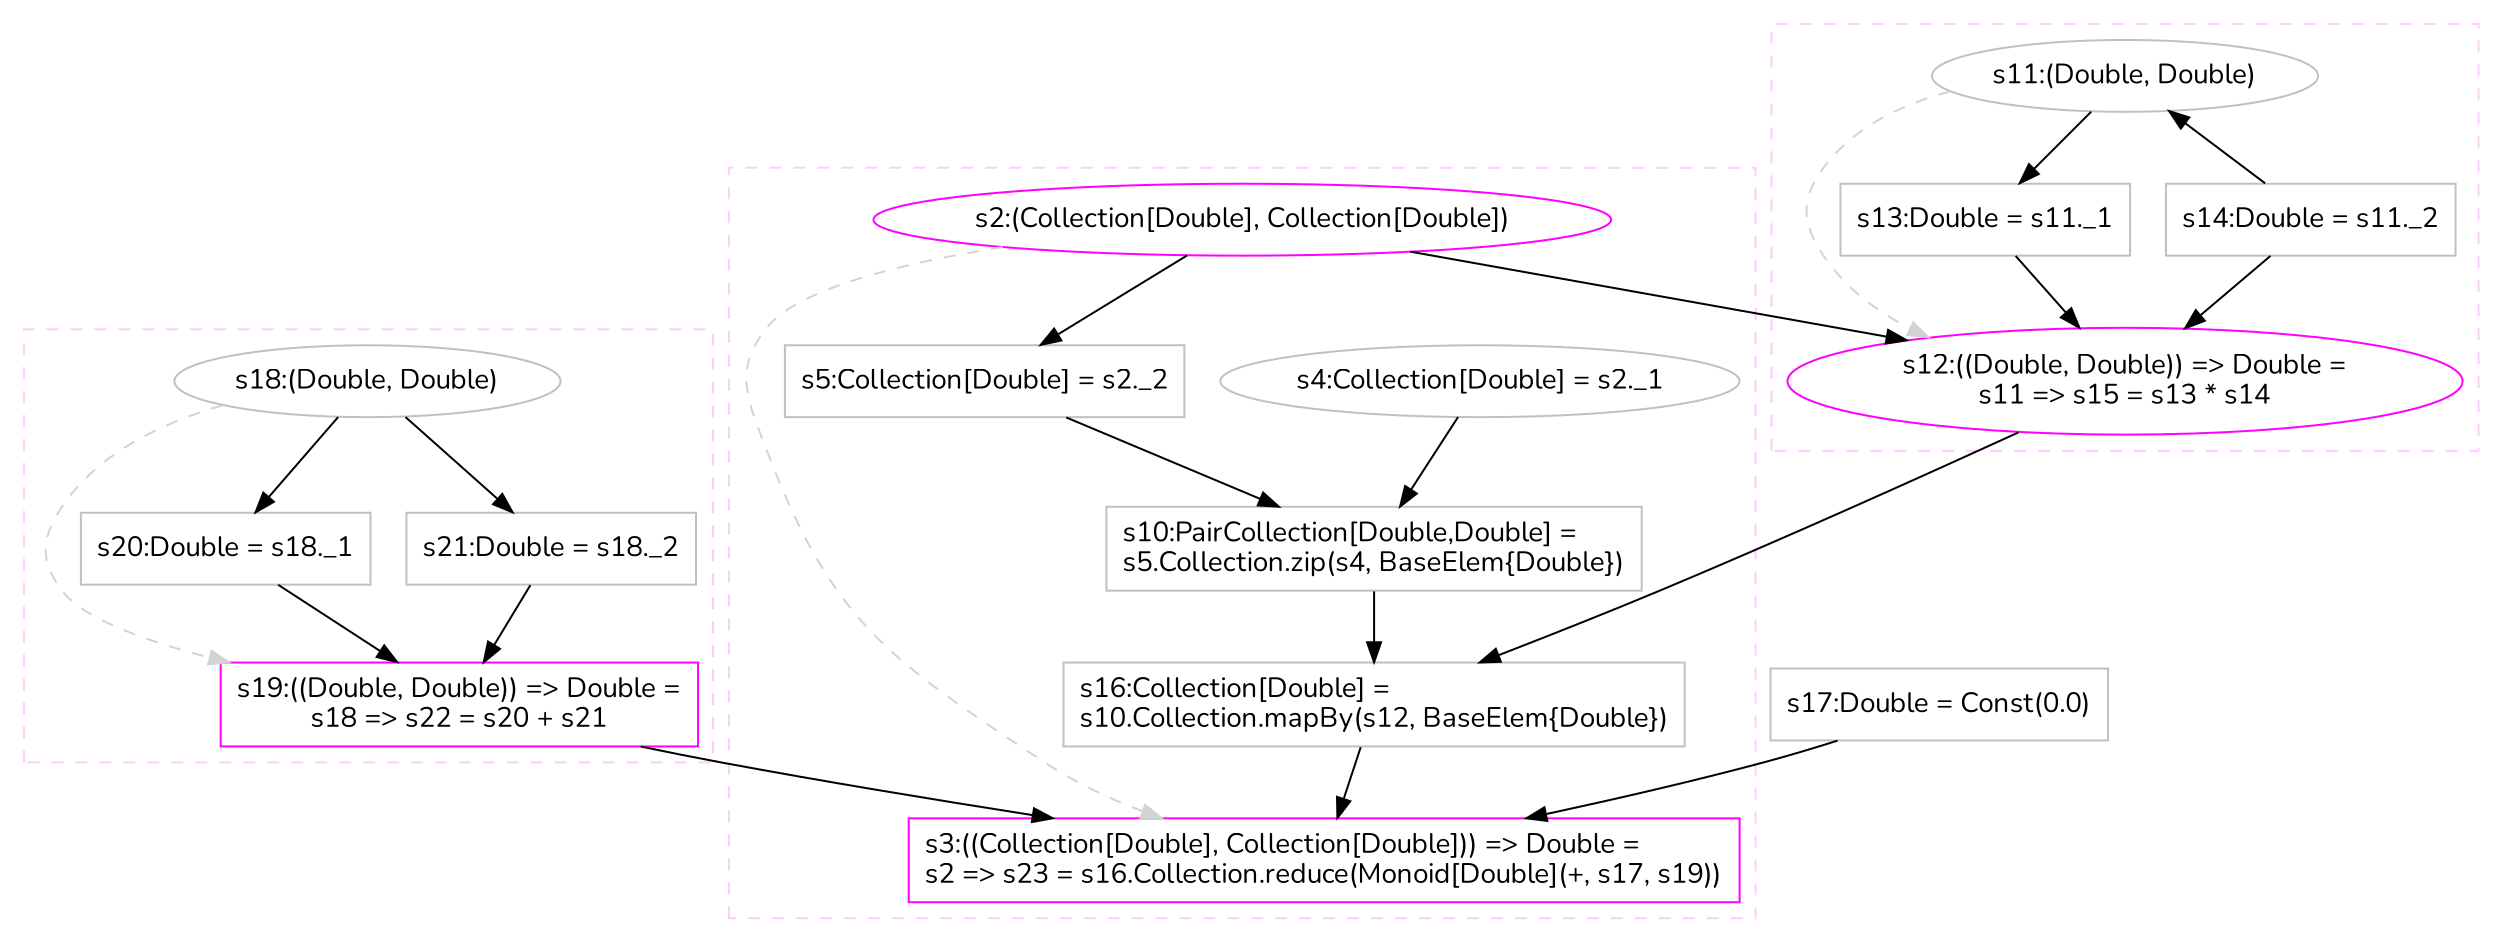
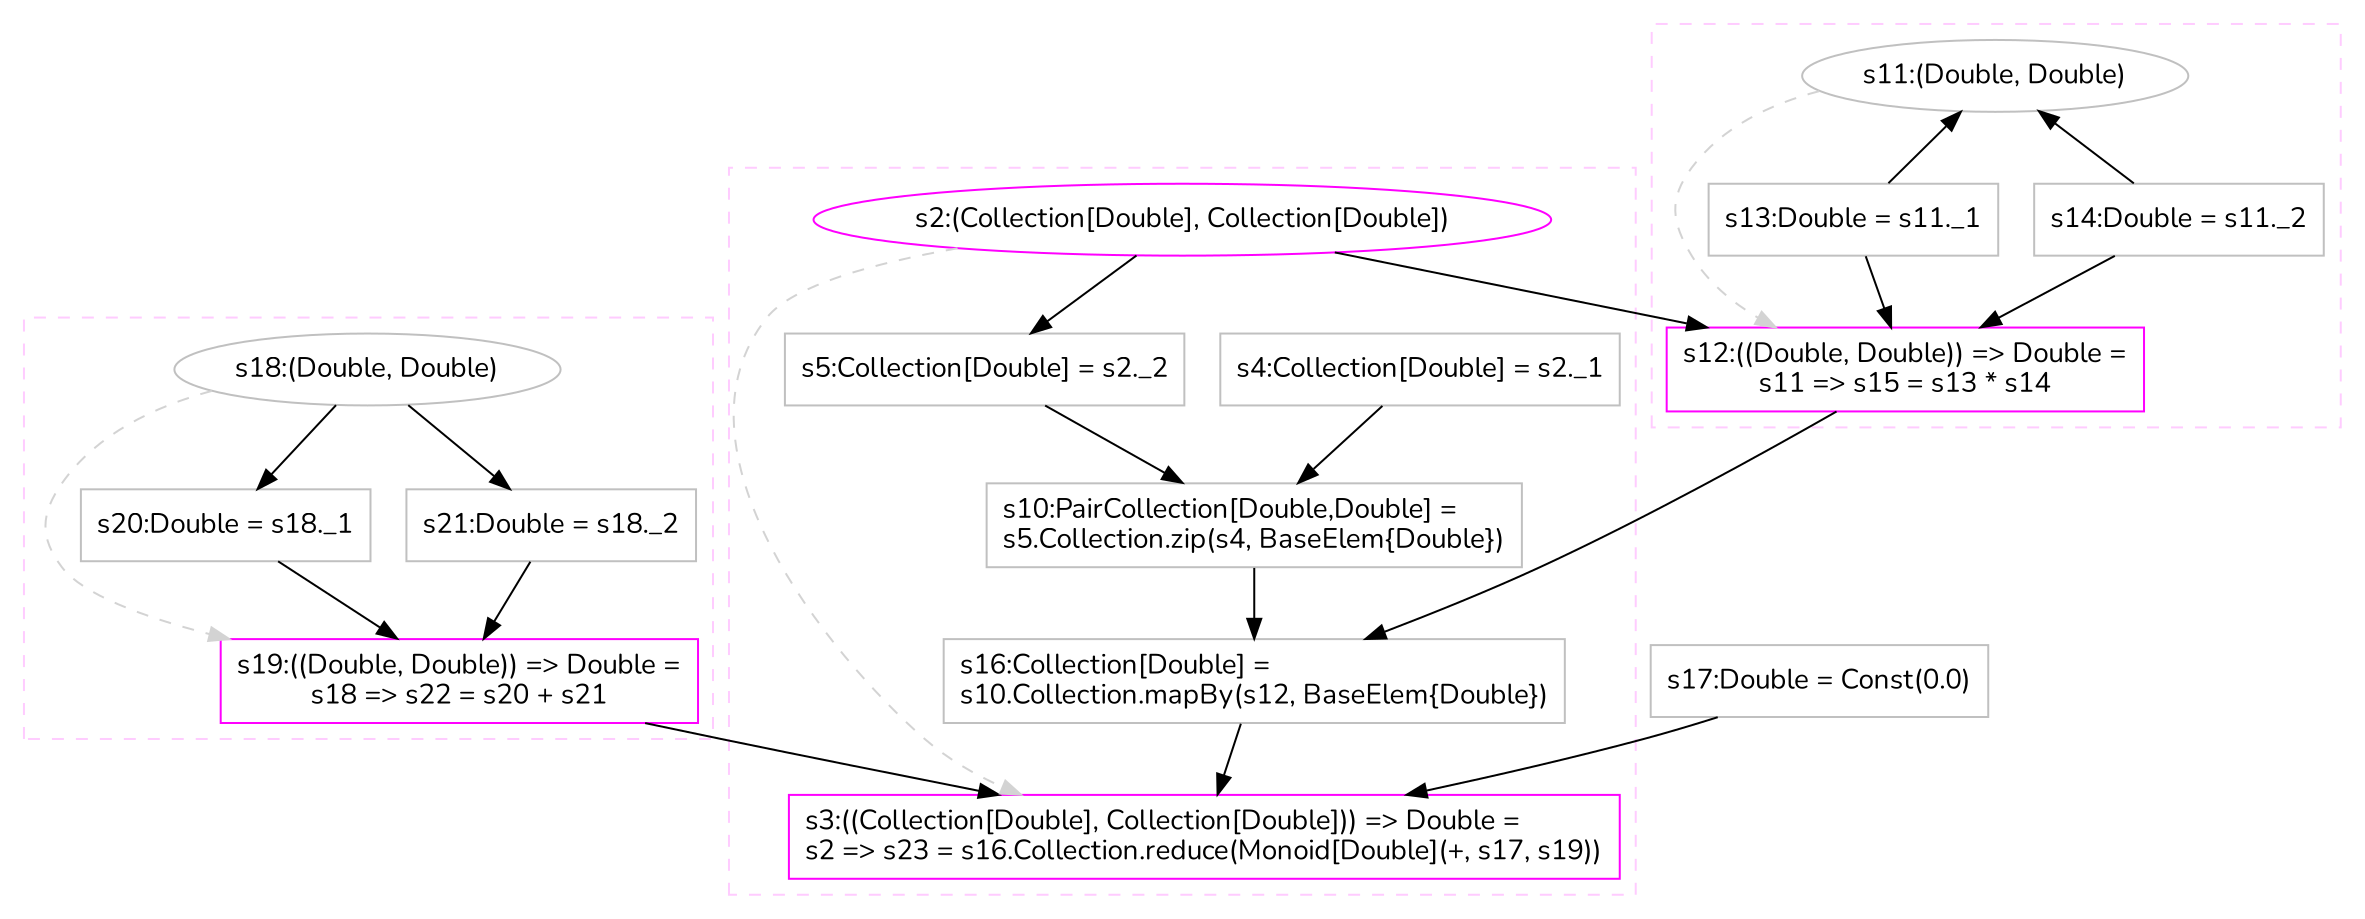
edge "s11:(Double, Double)" -> "s13:Double = s11._1": reversed
node "s4:Collection[Double] = s2._1": shape ellipse -> box
node "s12:((Double, Double)) => Double = s11 => s15 = s13 * s14": shape ellipse -> box
